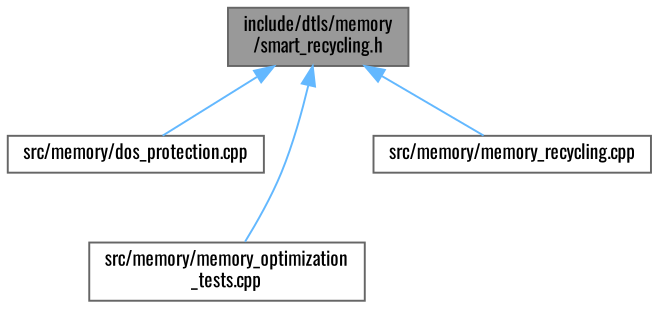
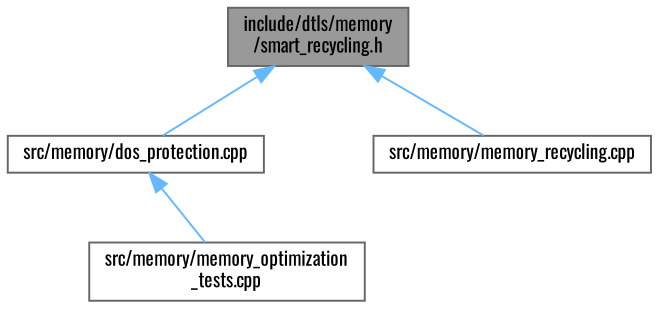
edge "src/memory/memory_optimization _tests.cpp" -> "include/dtls/memory /smart_recycling.h": now "src/memory/memory_optimization _tests.cpp" -> "src/memory/dos_protection.cpp"
